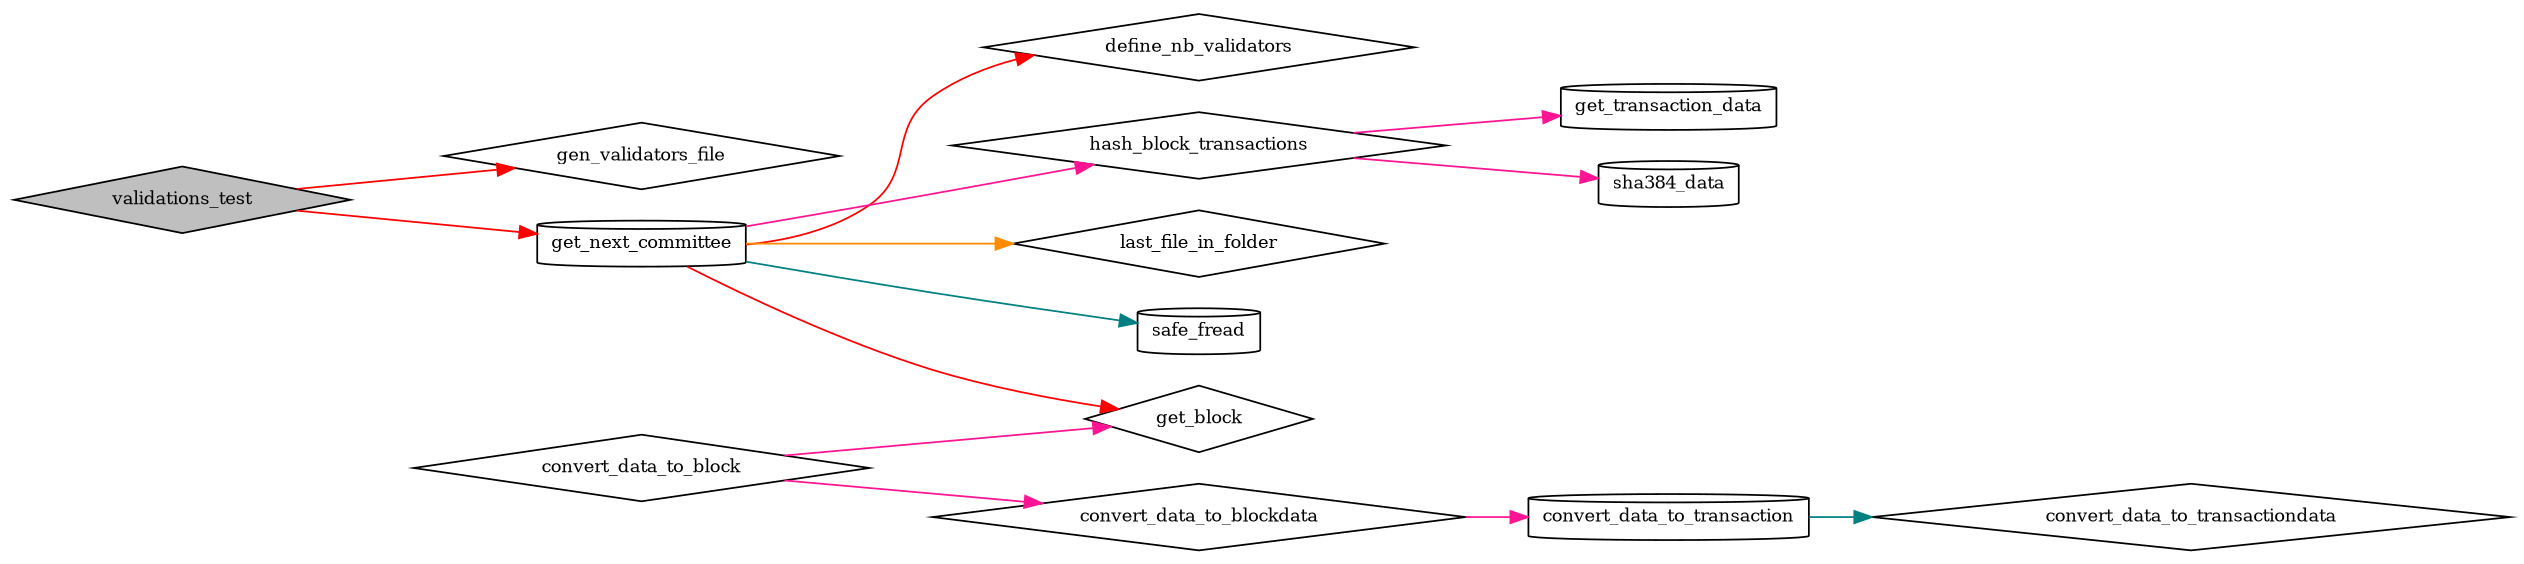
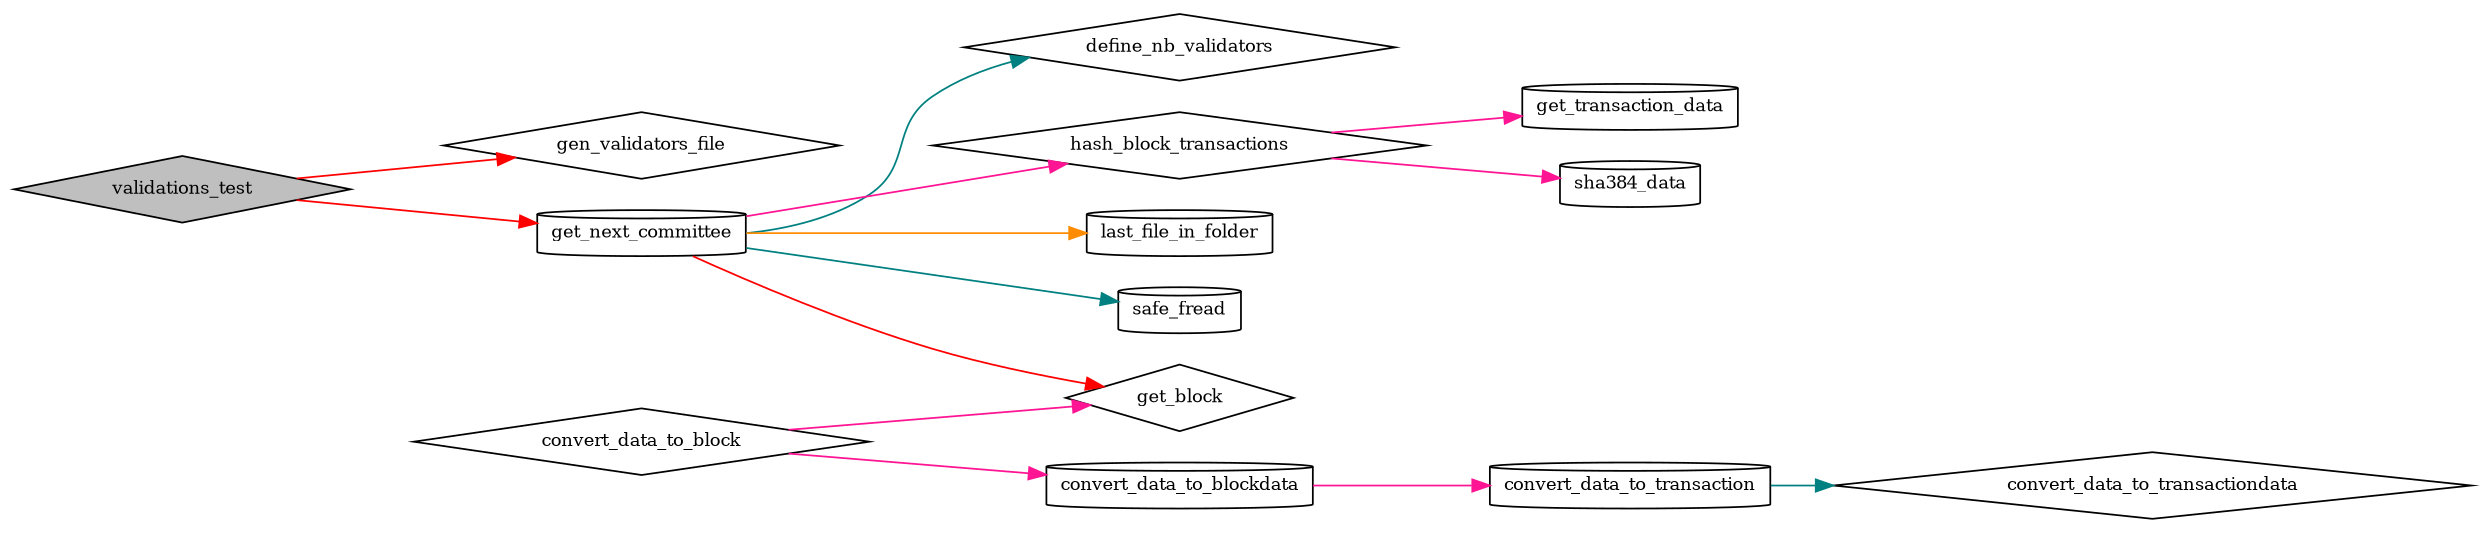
edge "get_next_committee" -> "define_nb_validators": color red -> teal
node "last_file_in_folder": shape diamond -> cylinder
node "convert_data_to_blockdata": shape diamond -> cylinder
